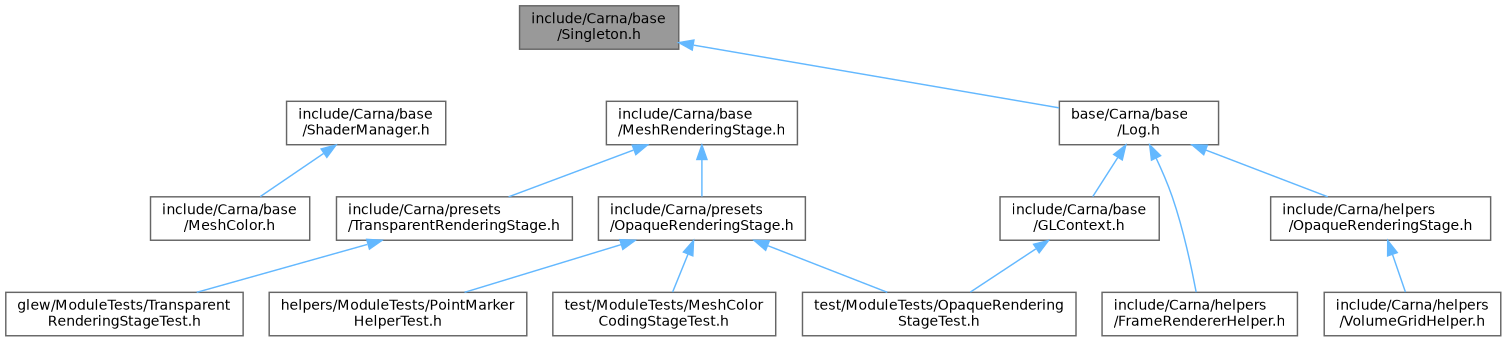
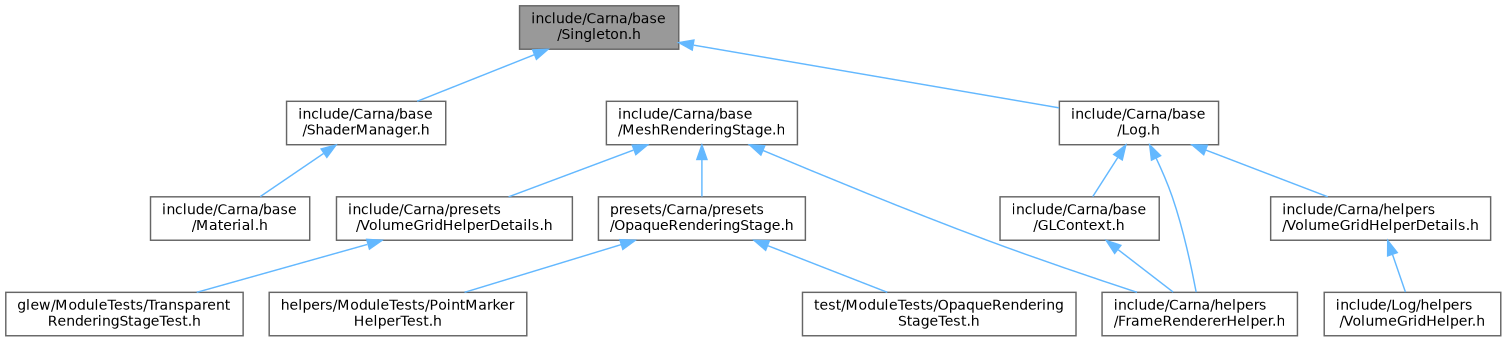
edge "include/Carna/base /ShaderManager.h" -> "include/Carna/base /Singleton.h": added
node "base/Carna/base /Log.h": label "base/Carna/base /Log.h" -> "include/Carna/base /Log.h"
node "include/Carna/base /MeshColor.h": label "include/Carna/base /MeshColor.h" -> "include/Carna/base /Material.h"
node "include/Carna/presets /TransparentRenderingStage.h": label "include/Carna/presets /TransparentRenderingStage.h" -> "include/Carna/presets /VolumeGridHelperDetails.h"
node "include/Carna/presets /OpaqueRenderingStage.h": label "include/Carna/presets /OpaqueRenderingStage.h" -> "presets/Carna/presets /OpaqueRenderingStage.h"
node "include/Carna/helpers /OpaqueRenderingStage.h": label "include/Carna/helpers /OpaqueRenderingStage.h" -> "include/Carna/helpers /VolumeGridHelperDetails.h"
edge "include/Carna/helpers /FrameRendererHelper.h" -> "include/Carna/base /MeshRenderingStage.h": added
edge "test/ModuleTests/OpaqueRendering StageTest.h" -> "include/Carna/base /GLContext.h": now "include/Carna/helpers /FrameRendererHelper.h" -> "include/Carna/base /GLContext.h"
node "test/ModuleTests/MeshColor CodingStageTest.h": removed
node "include/Carna/helpers /VolumeGridHelper.h": label "include/Carna/helpers /VolumeGridHelper.h" -> "include/Log/helpers /VolumeGridHelper.h"
